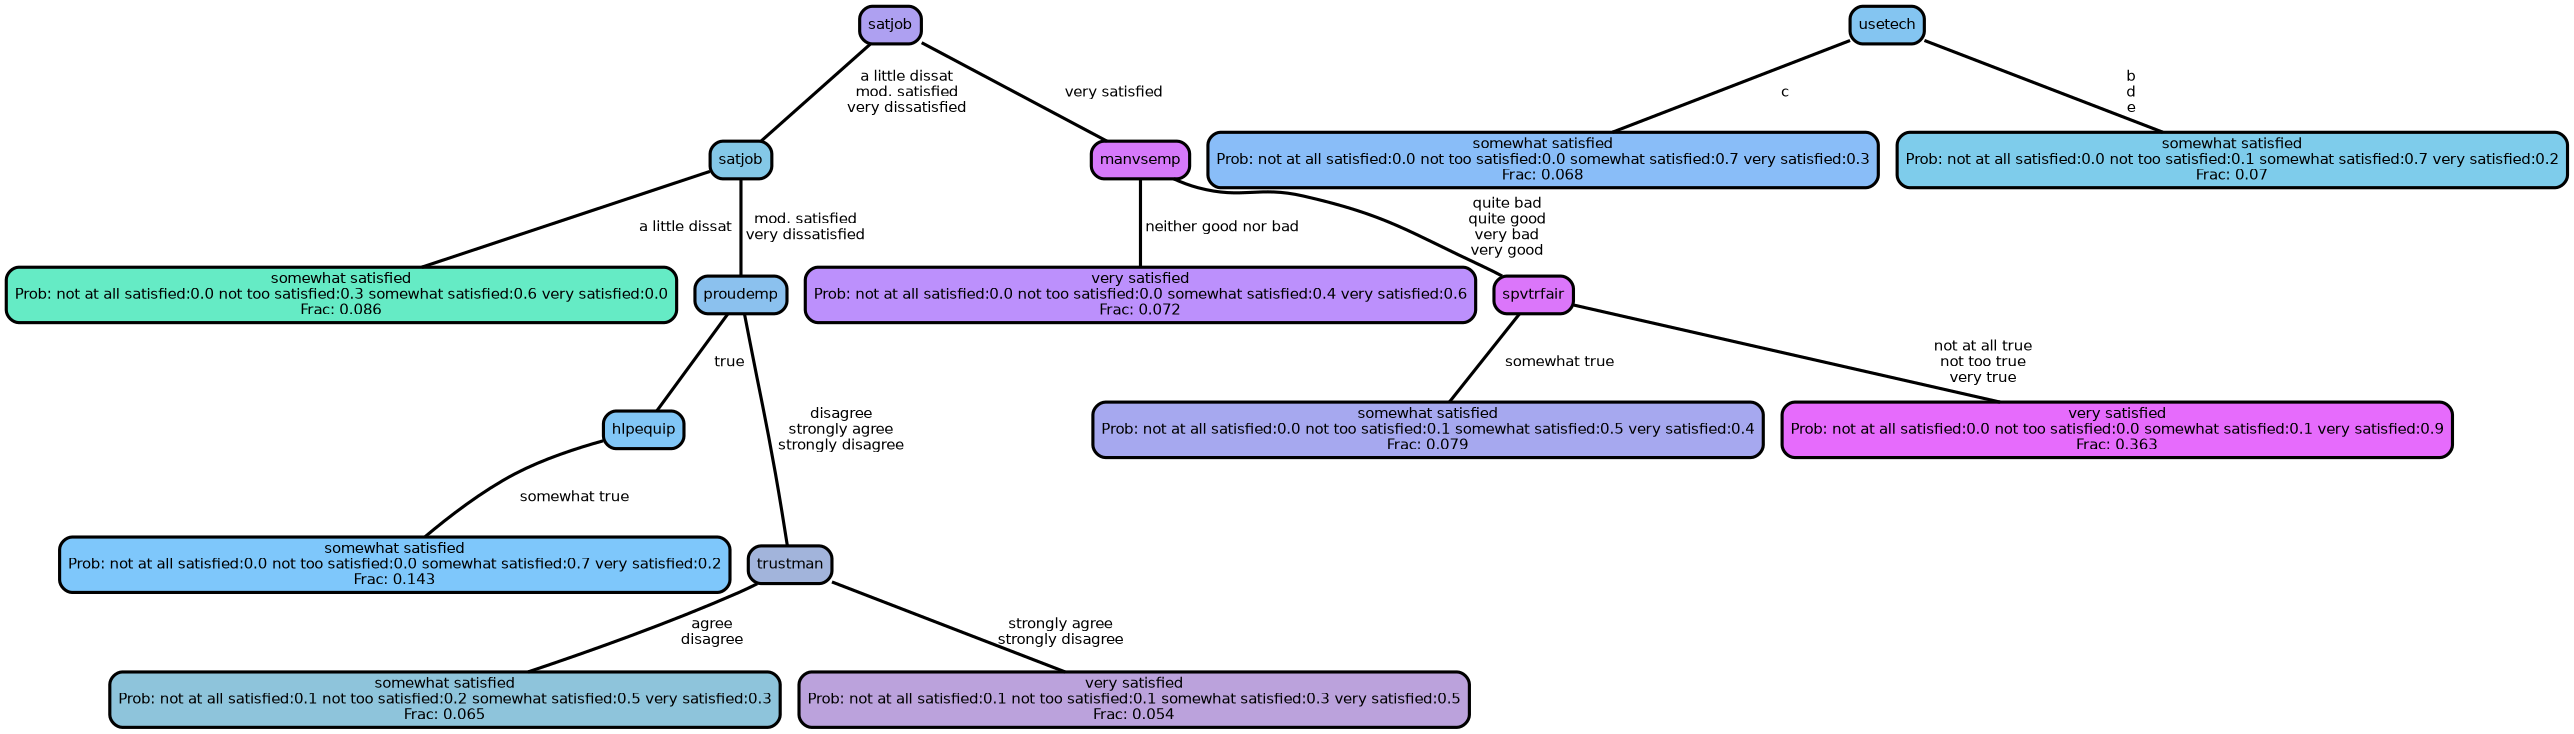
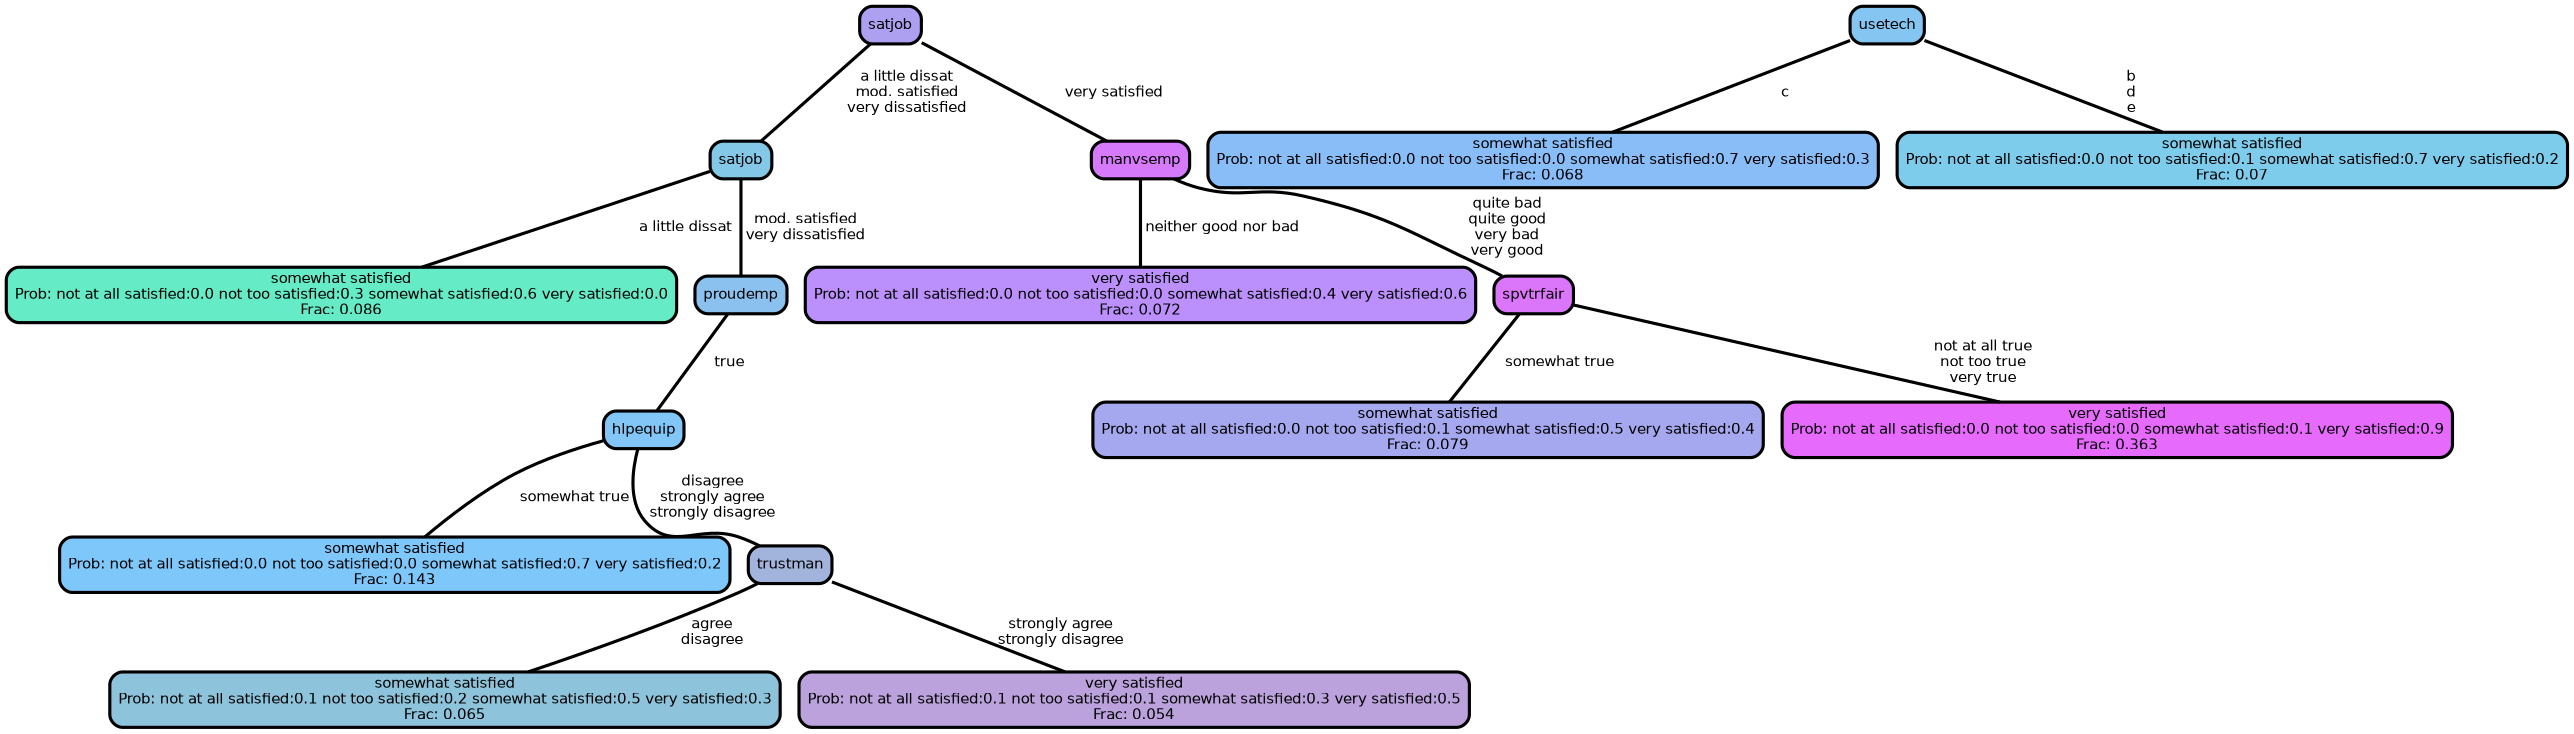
edge "proudemp" -- "trustman": now "hlpequip" -- "trustman"
